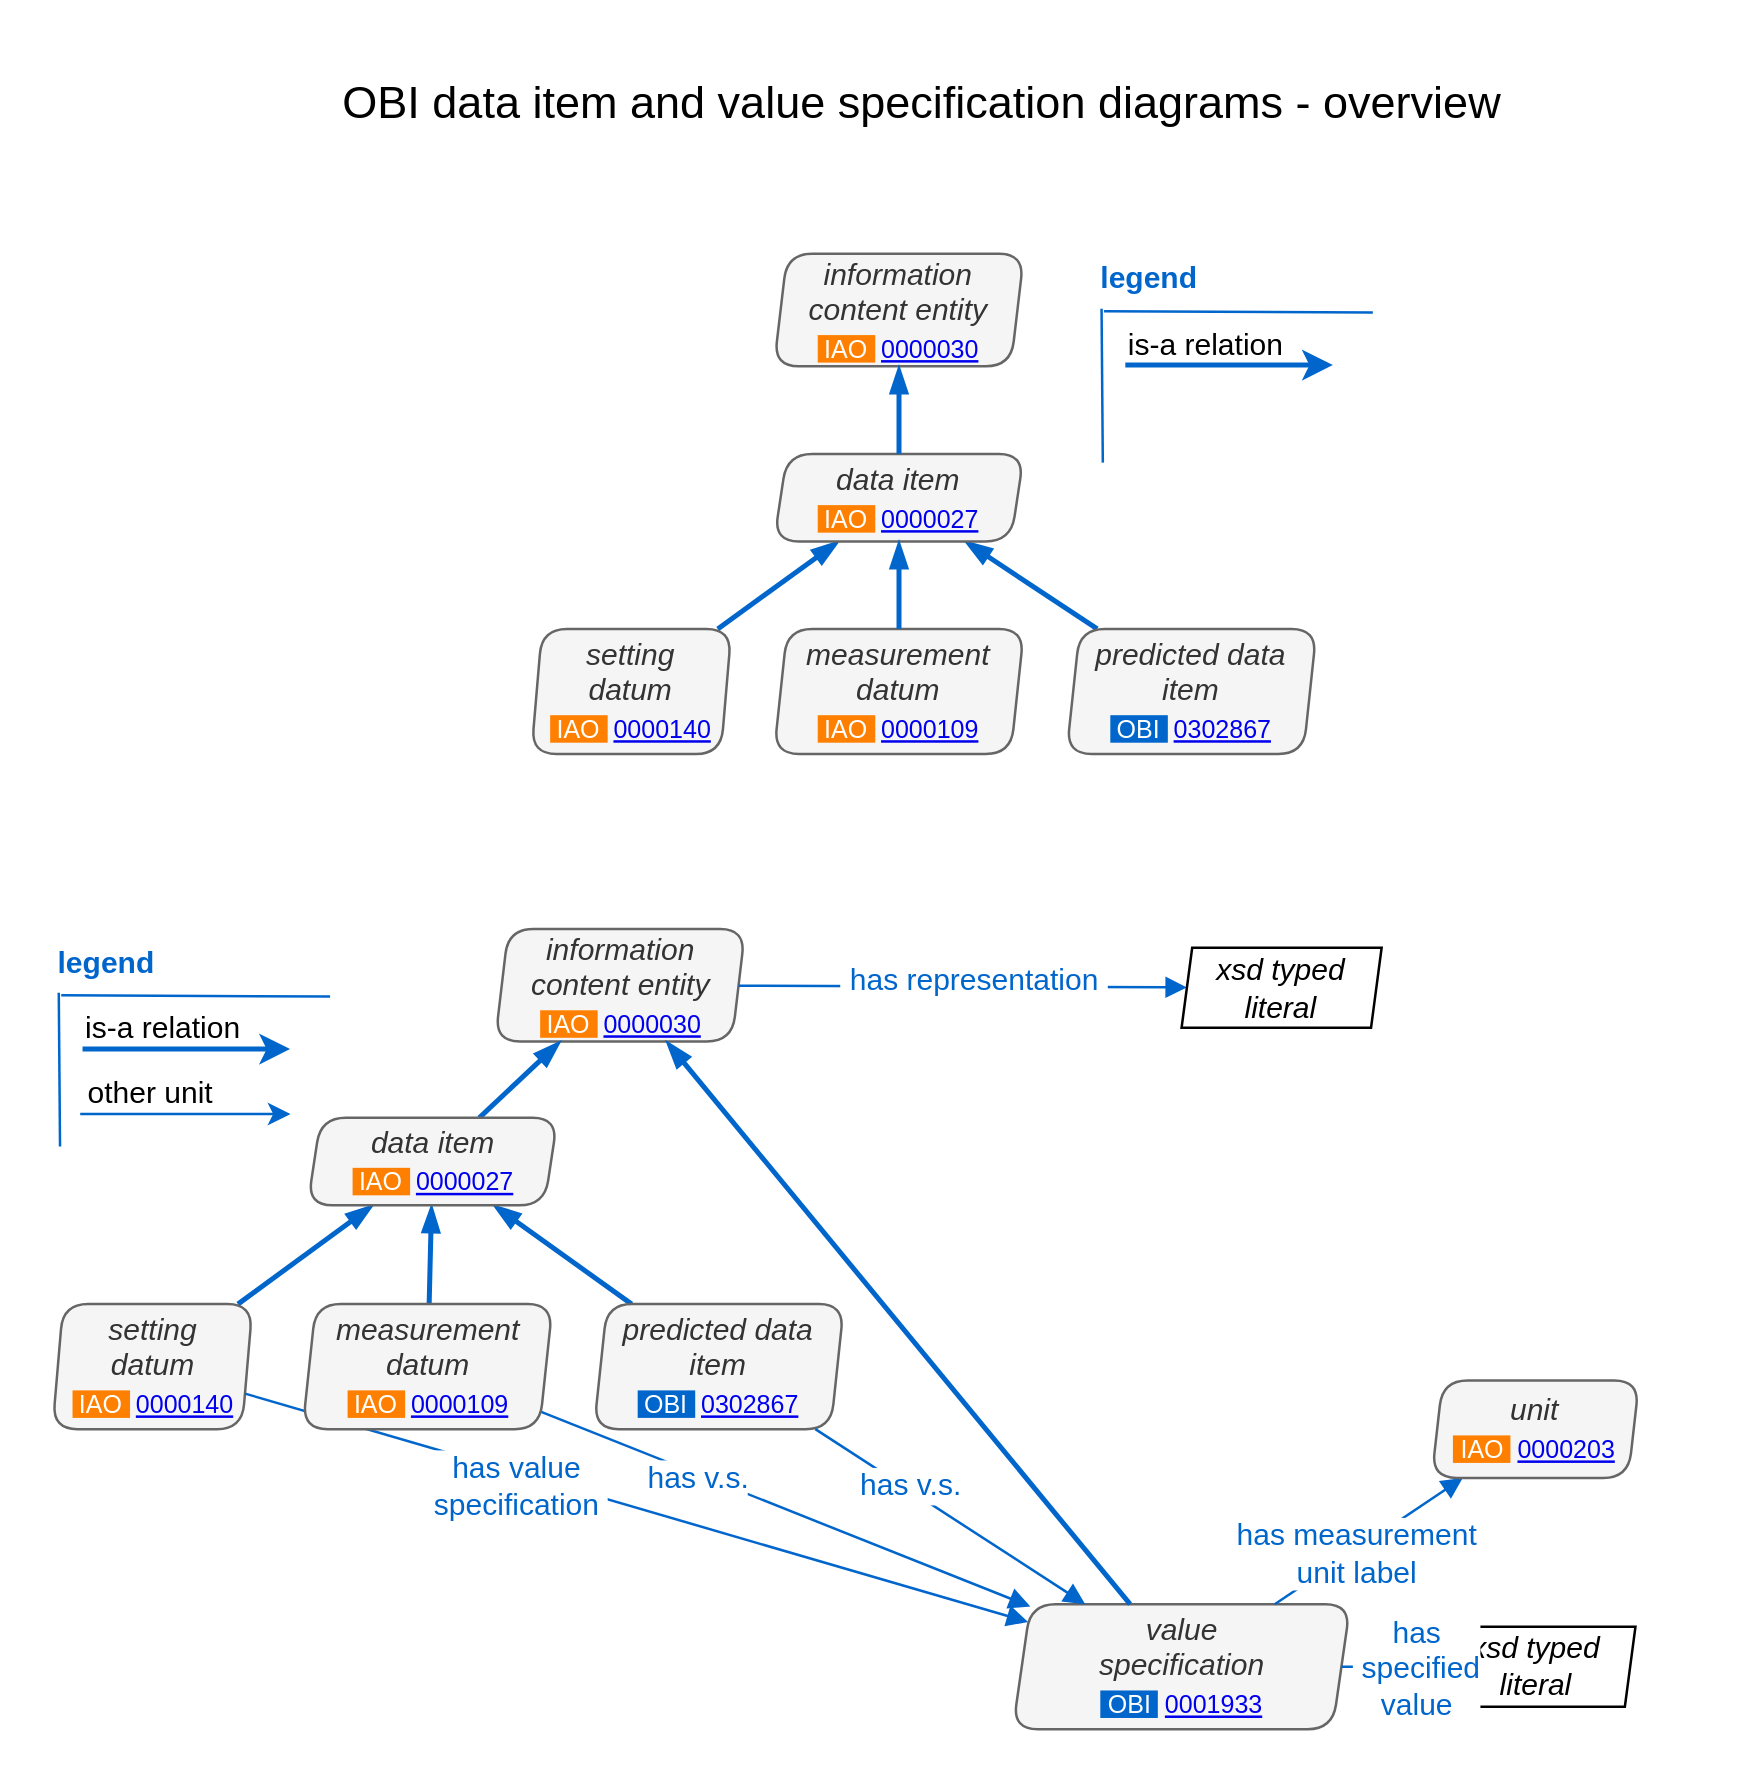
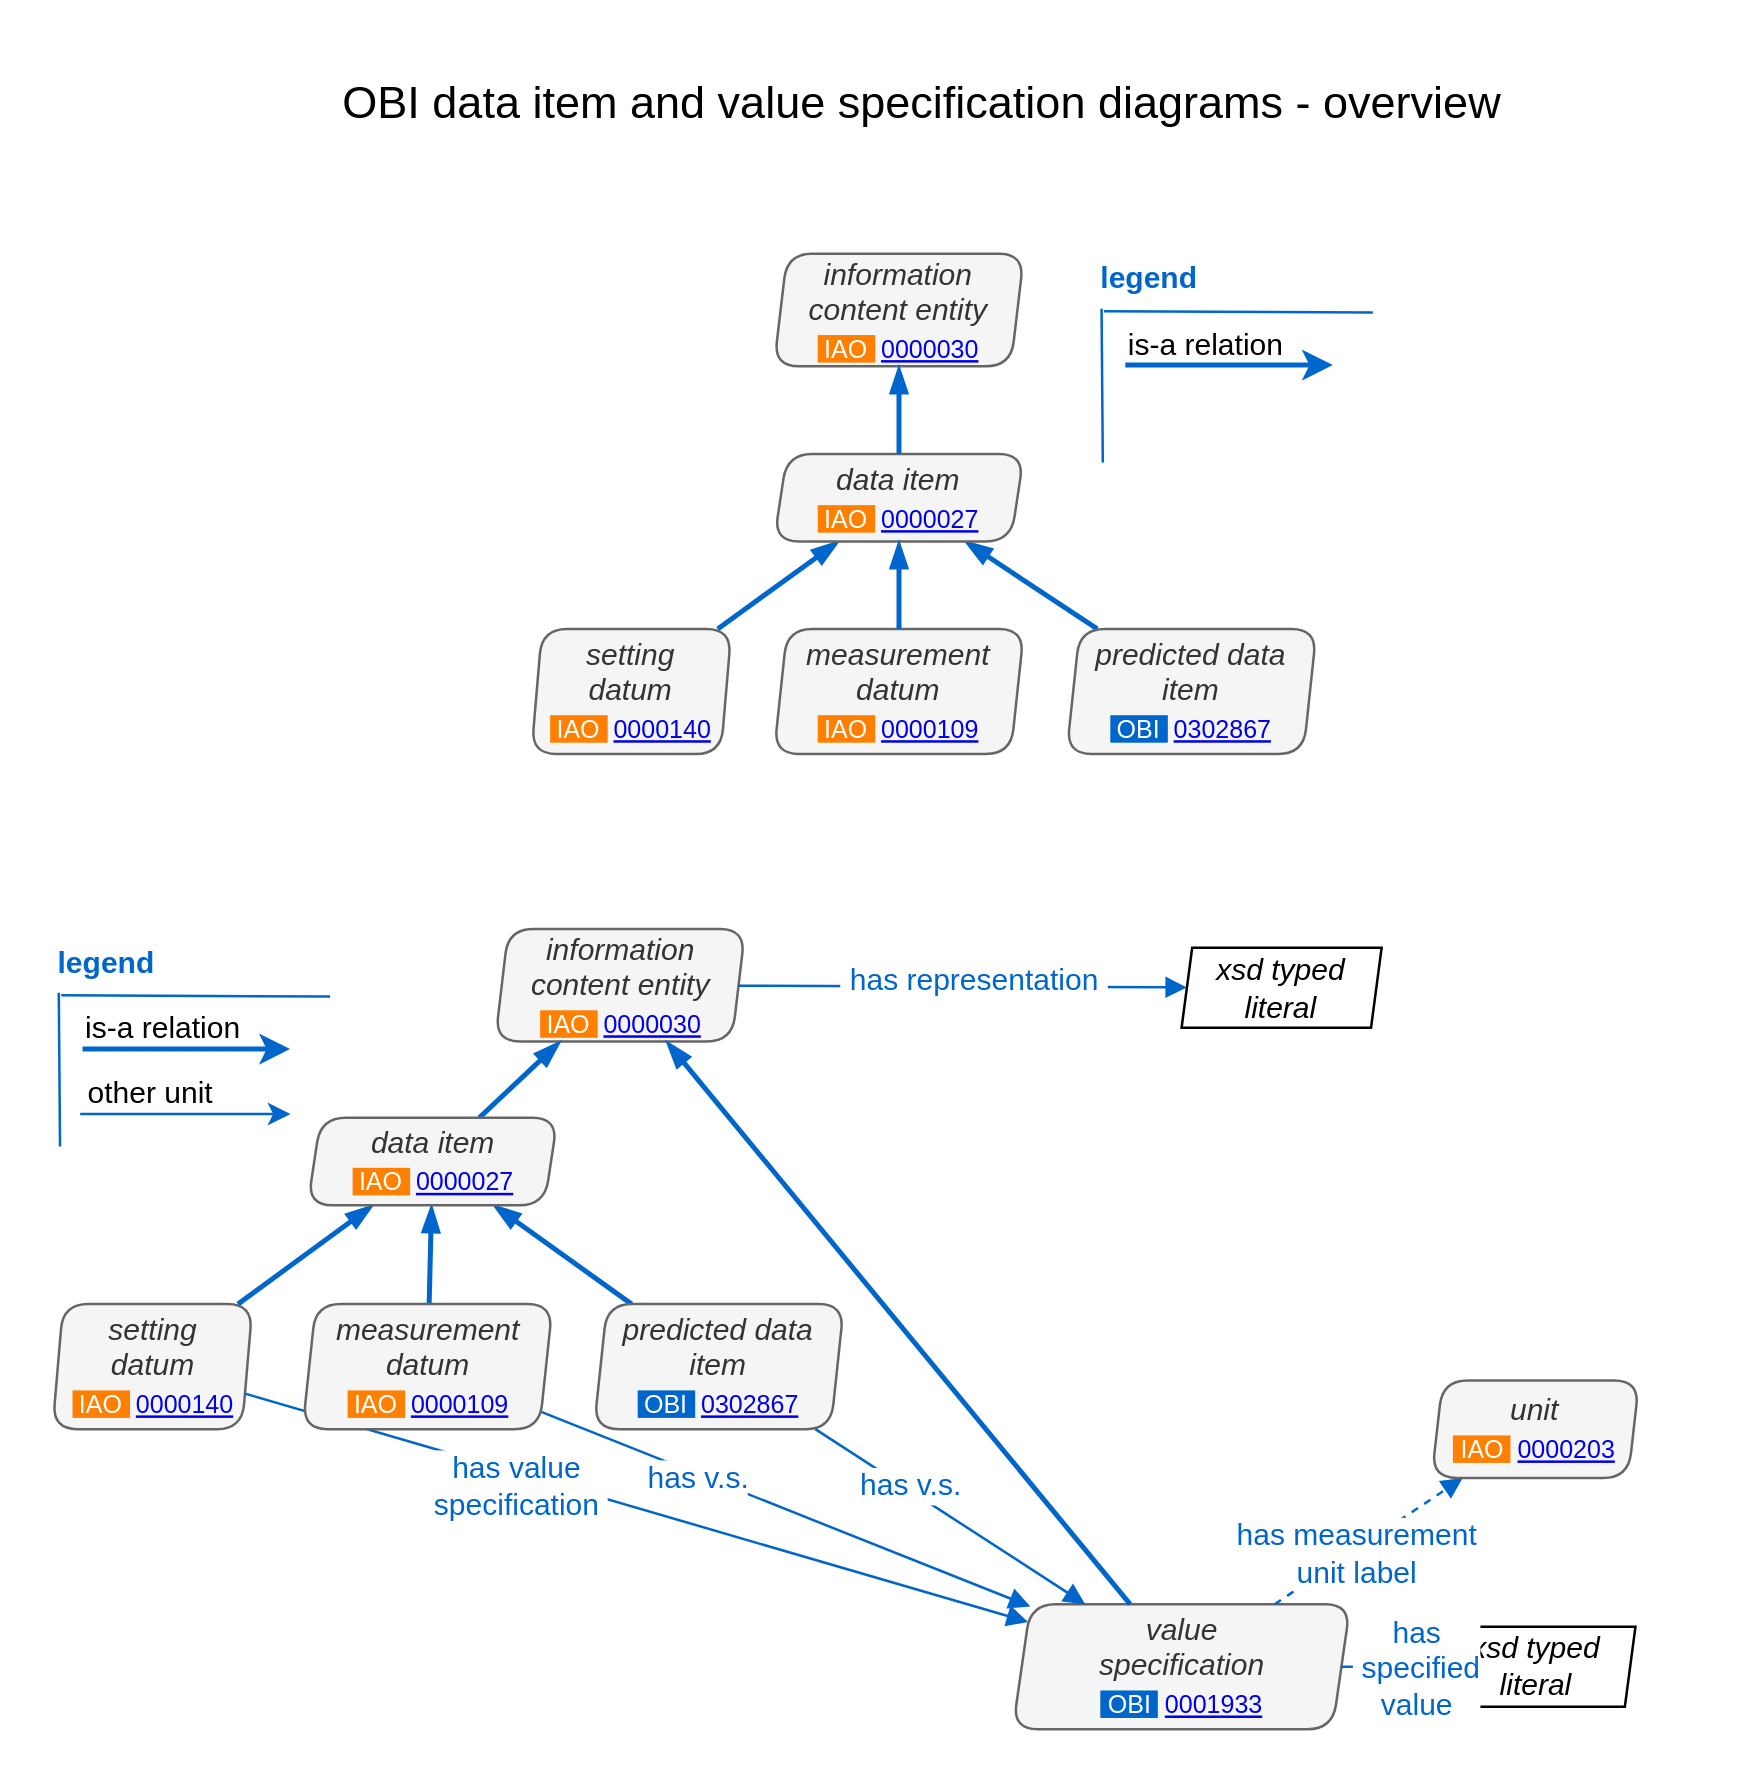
edge "value specification OBI 0001933" -> "unit IAO 0000203": style solid -> dashed
